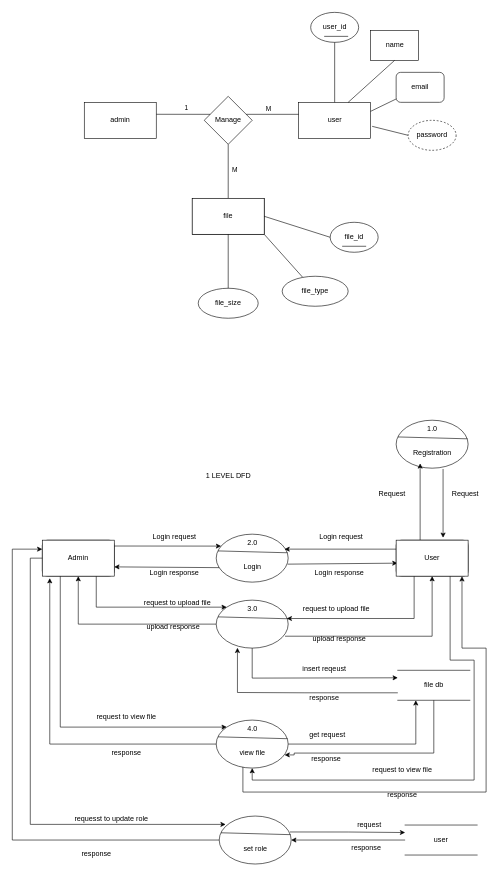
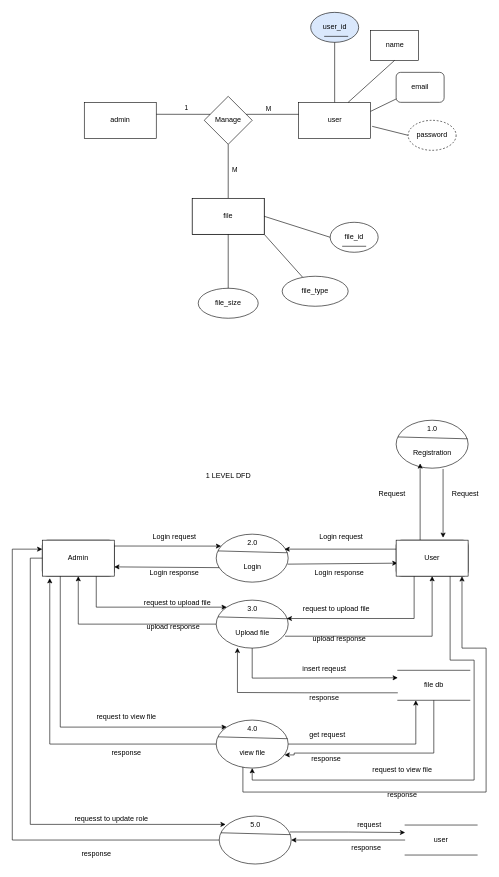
node "user_id": fillcolor #ffffff -> #dae8fc
node "Upload file": added
node "5.0": added
node "set role": removed
